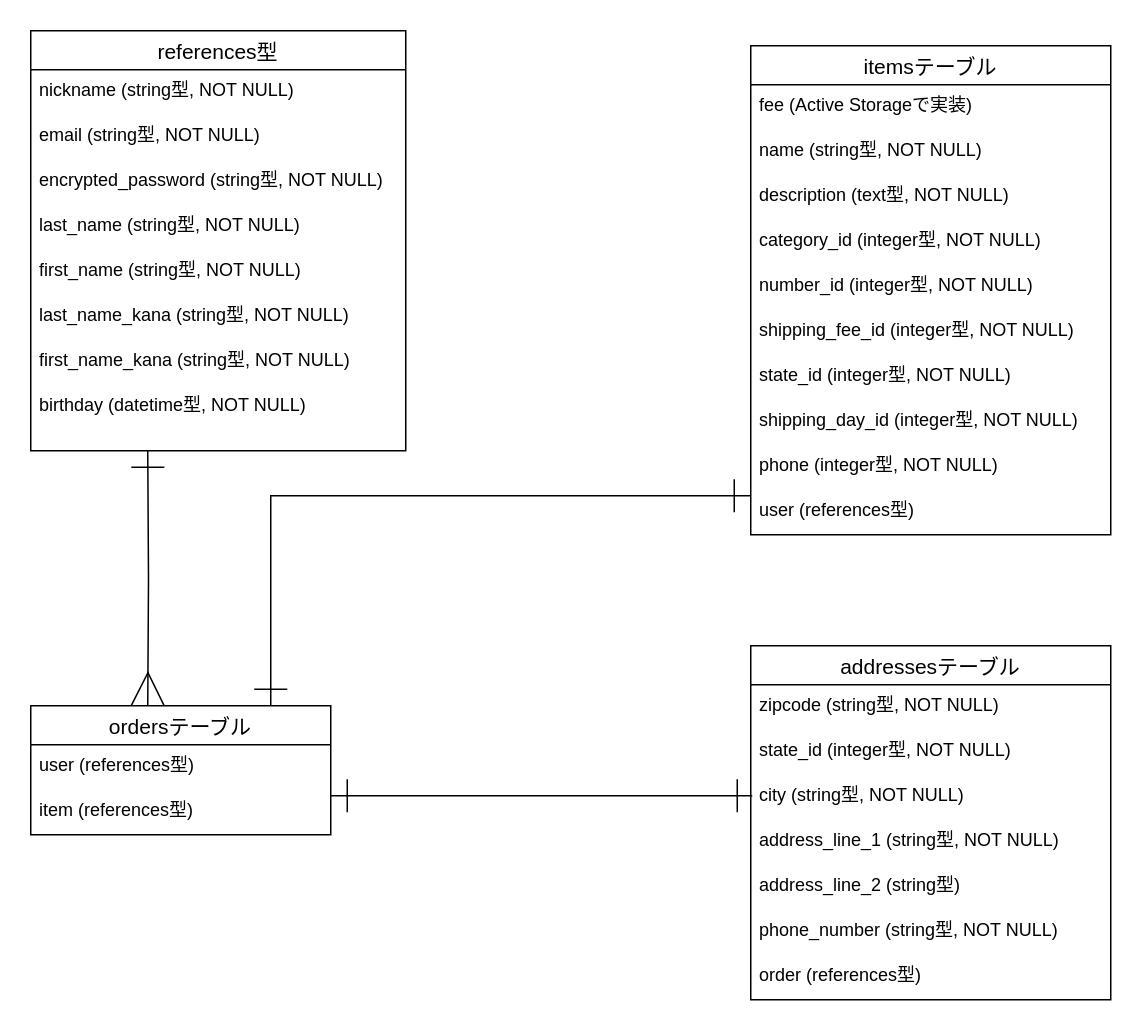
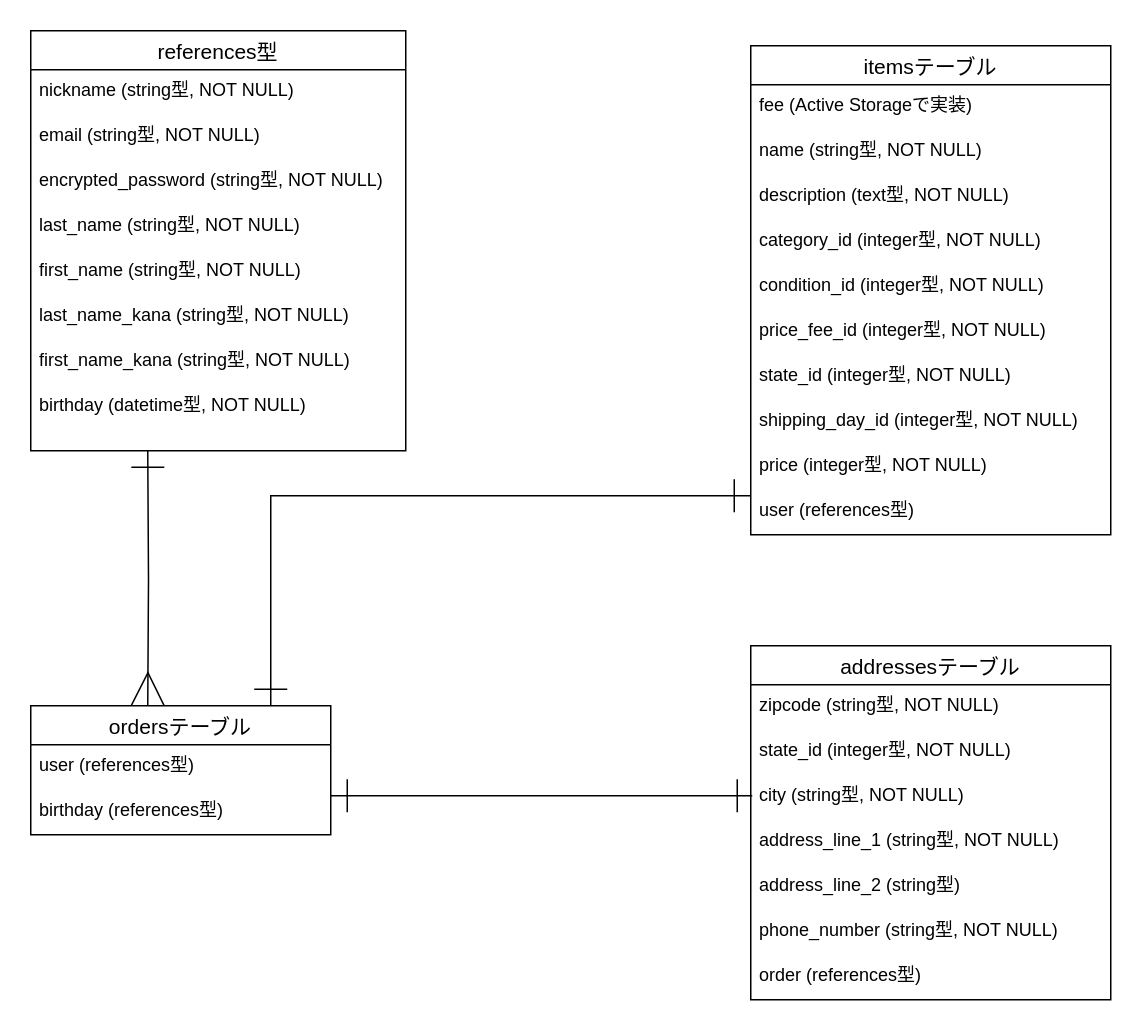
node "number_id (integer型, NOT NULL)": label "number_id (integer型, NOT NULL)" -> "condition_id (integer型, NOT NULL)"
node "shipping_fee_id (integer型, NOT NULL)": label "shipping_fee_id (integer型, NOT NULL)" -> "price_fee_id (integer型, NOT NULL)"
node "phone (integer型, NOT NULL)": label "phone (integer型, NOT NULL)" -> "price (integer型, NOT NULL)"
node "item (references型)": label "item (references型)" -> "birthday (references型)"
